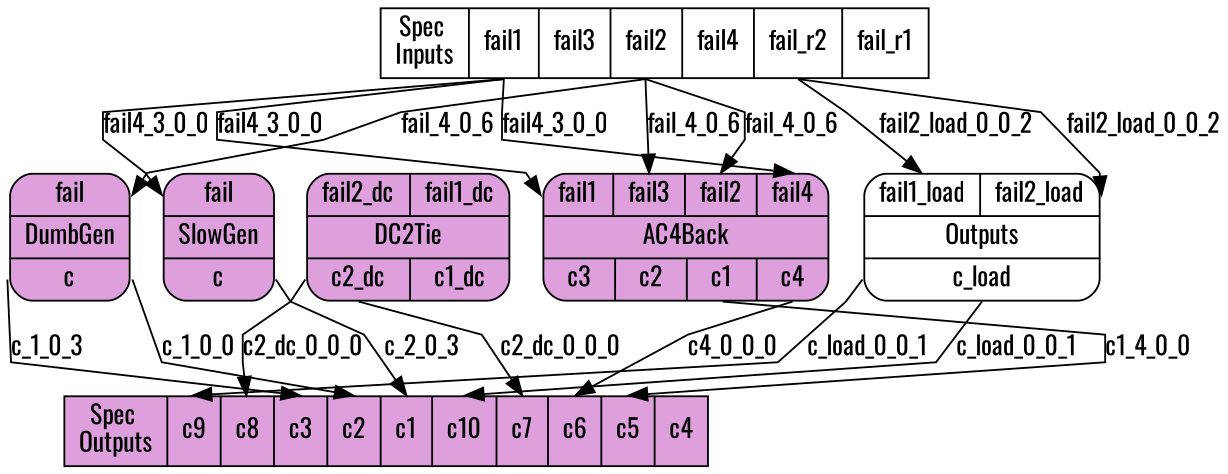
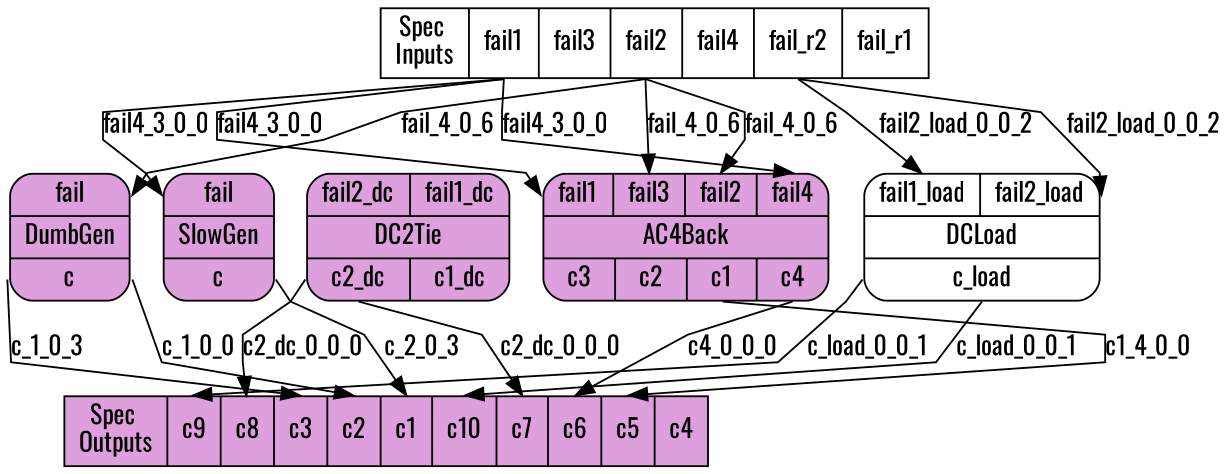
node "fail1_load": text "Outputs" -> "DCLoad"
